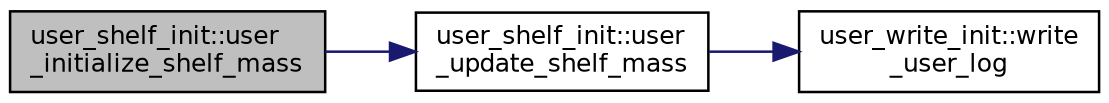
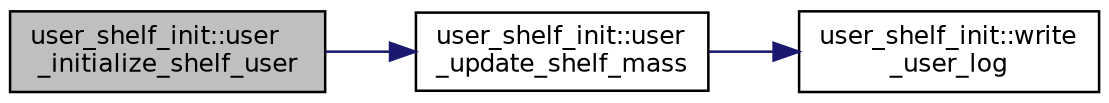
node "user_shelf_init::user _initialize_shelf_mass": label "user_shelf_init::user _initialize_shelf_mass" -> "user_shelf_init::user _initialize_shelf_user"
node "user_write_init::write _user_log": label "user_write_init::write _user_log" -> "user_shelf_init::write _user_log"
